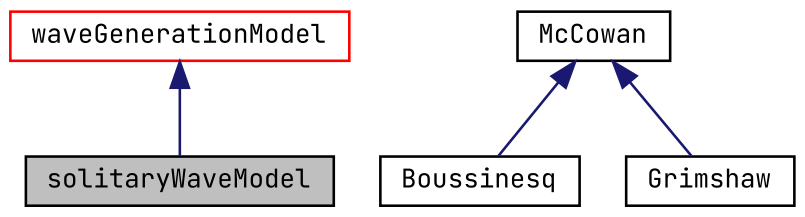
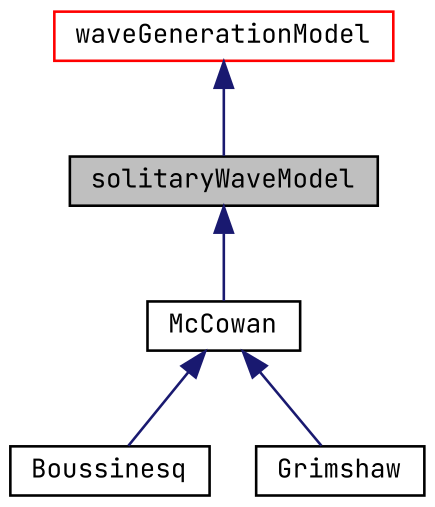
edge "McCowan" -> "solitaryWaveModel": added
